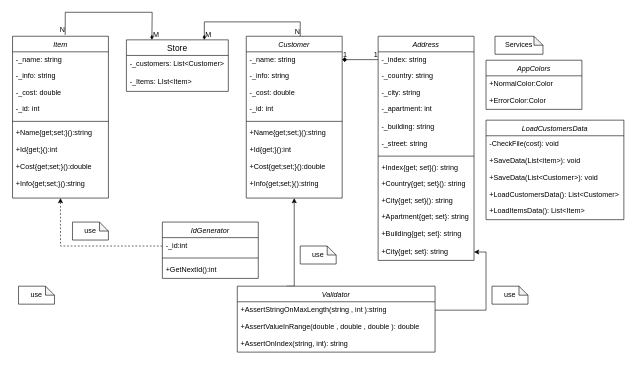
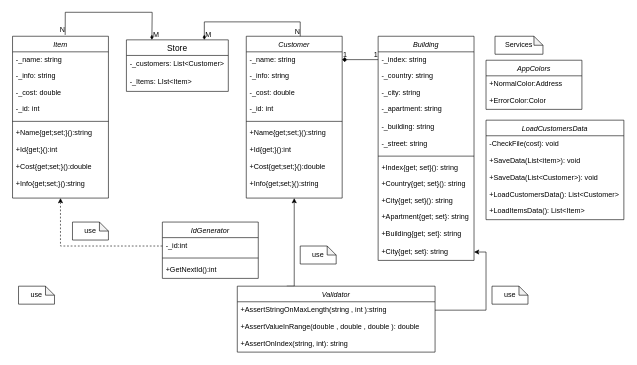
node "Address": label "Address" -> "Building"
node "+NormalColor:Color": label "+NormalColor:Color" -> "+NormalColor:Address"
node "-_apartment: int": label "-_apartment: int" -> "-_apartment: string"
